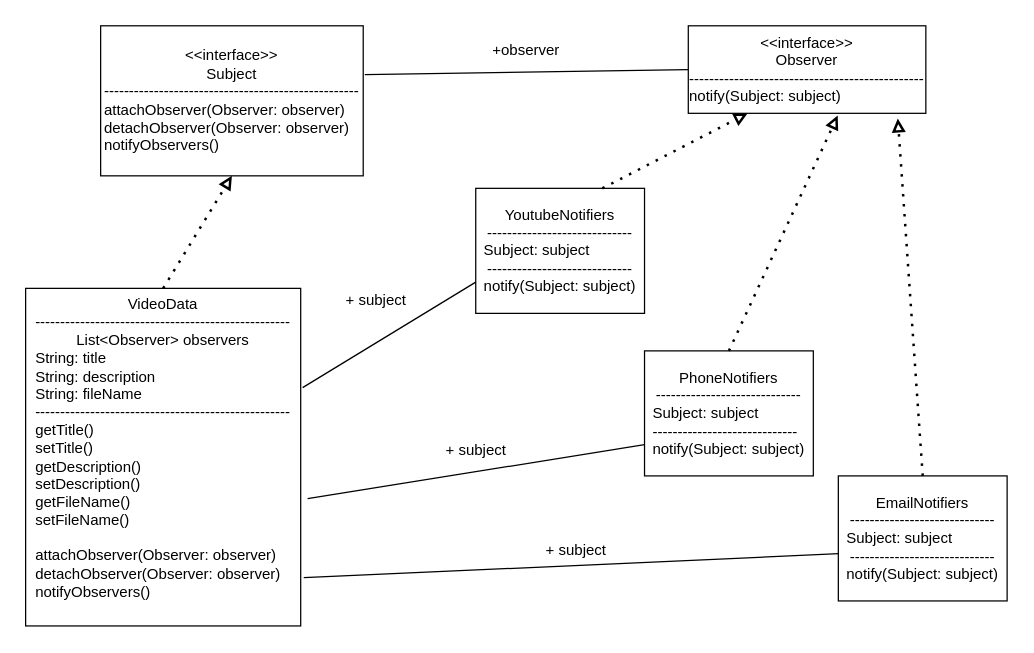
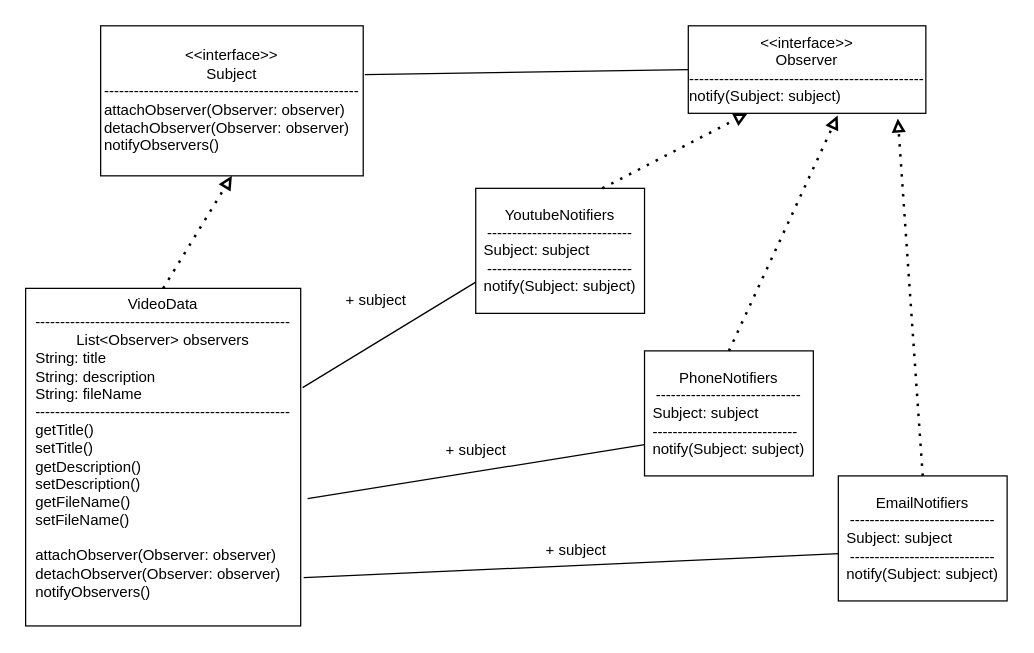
node "+observer": removed
